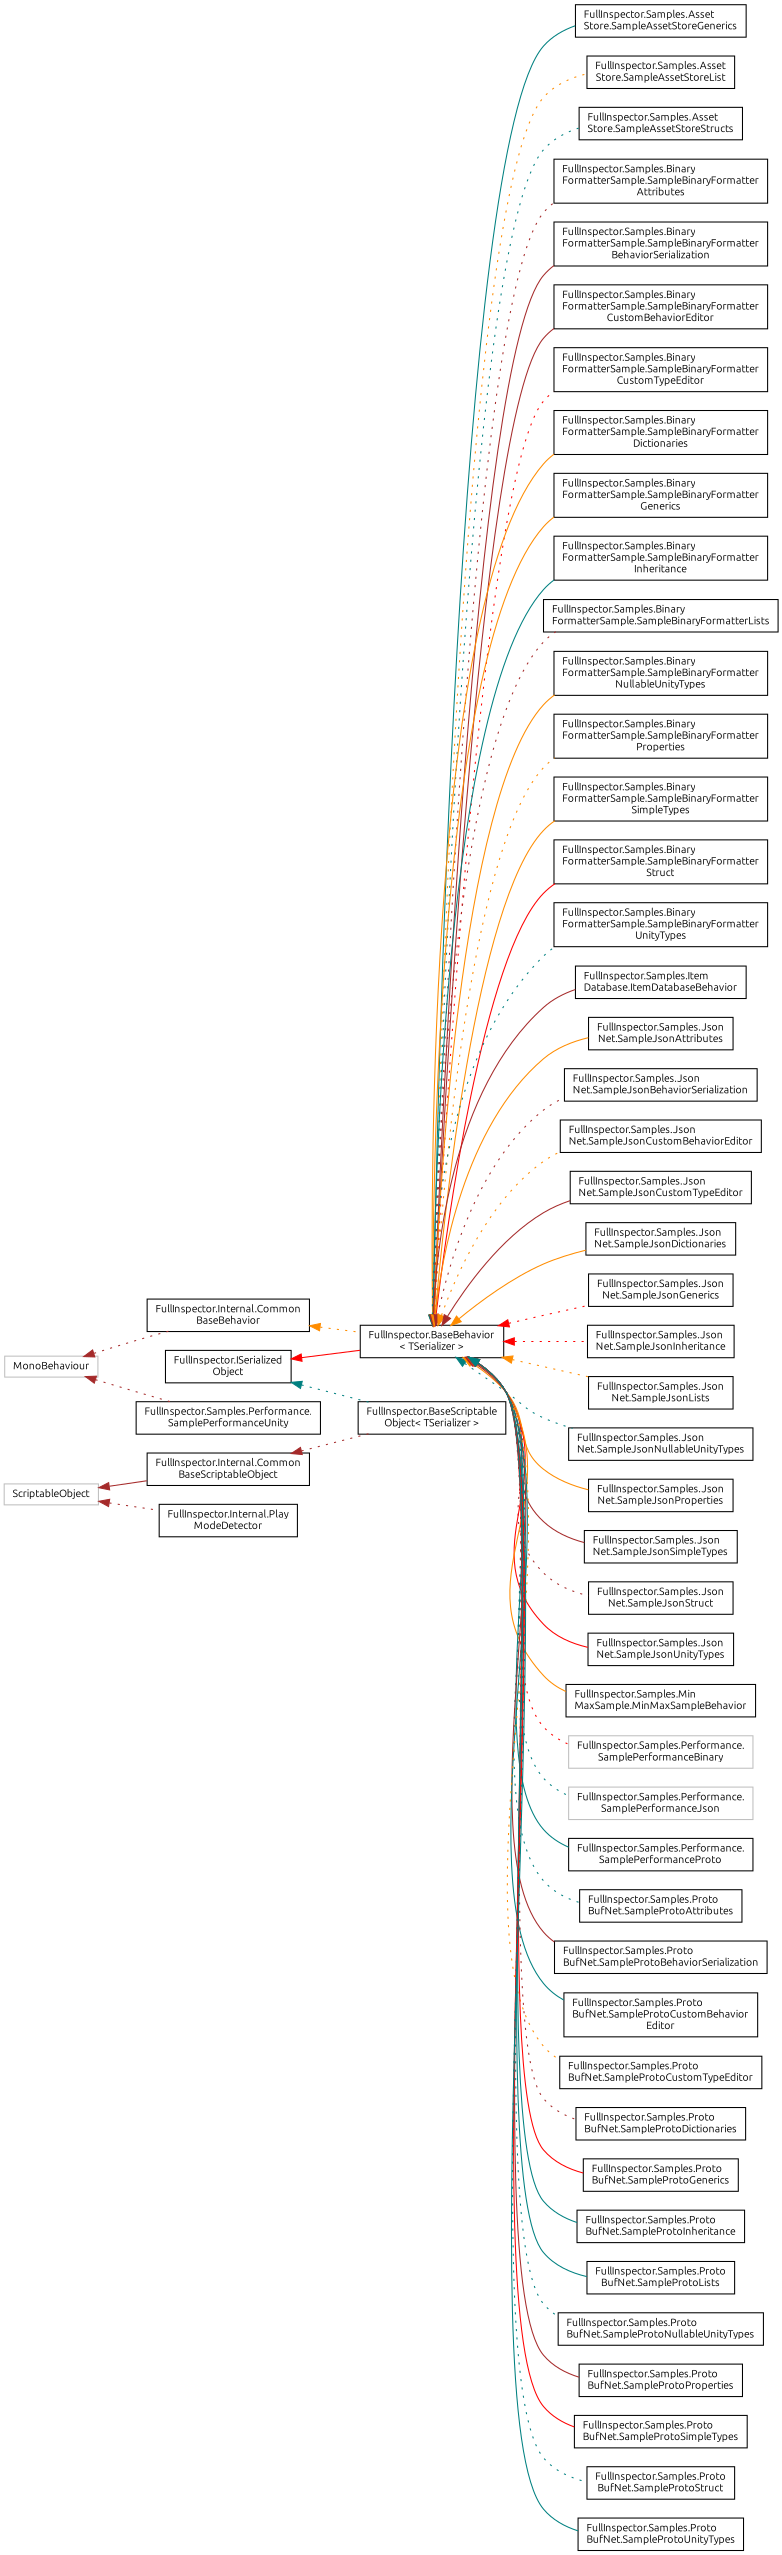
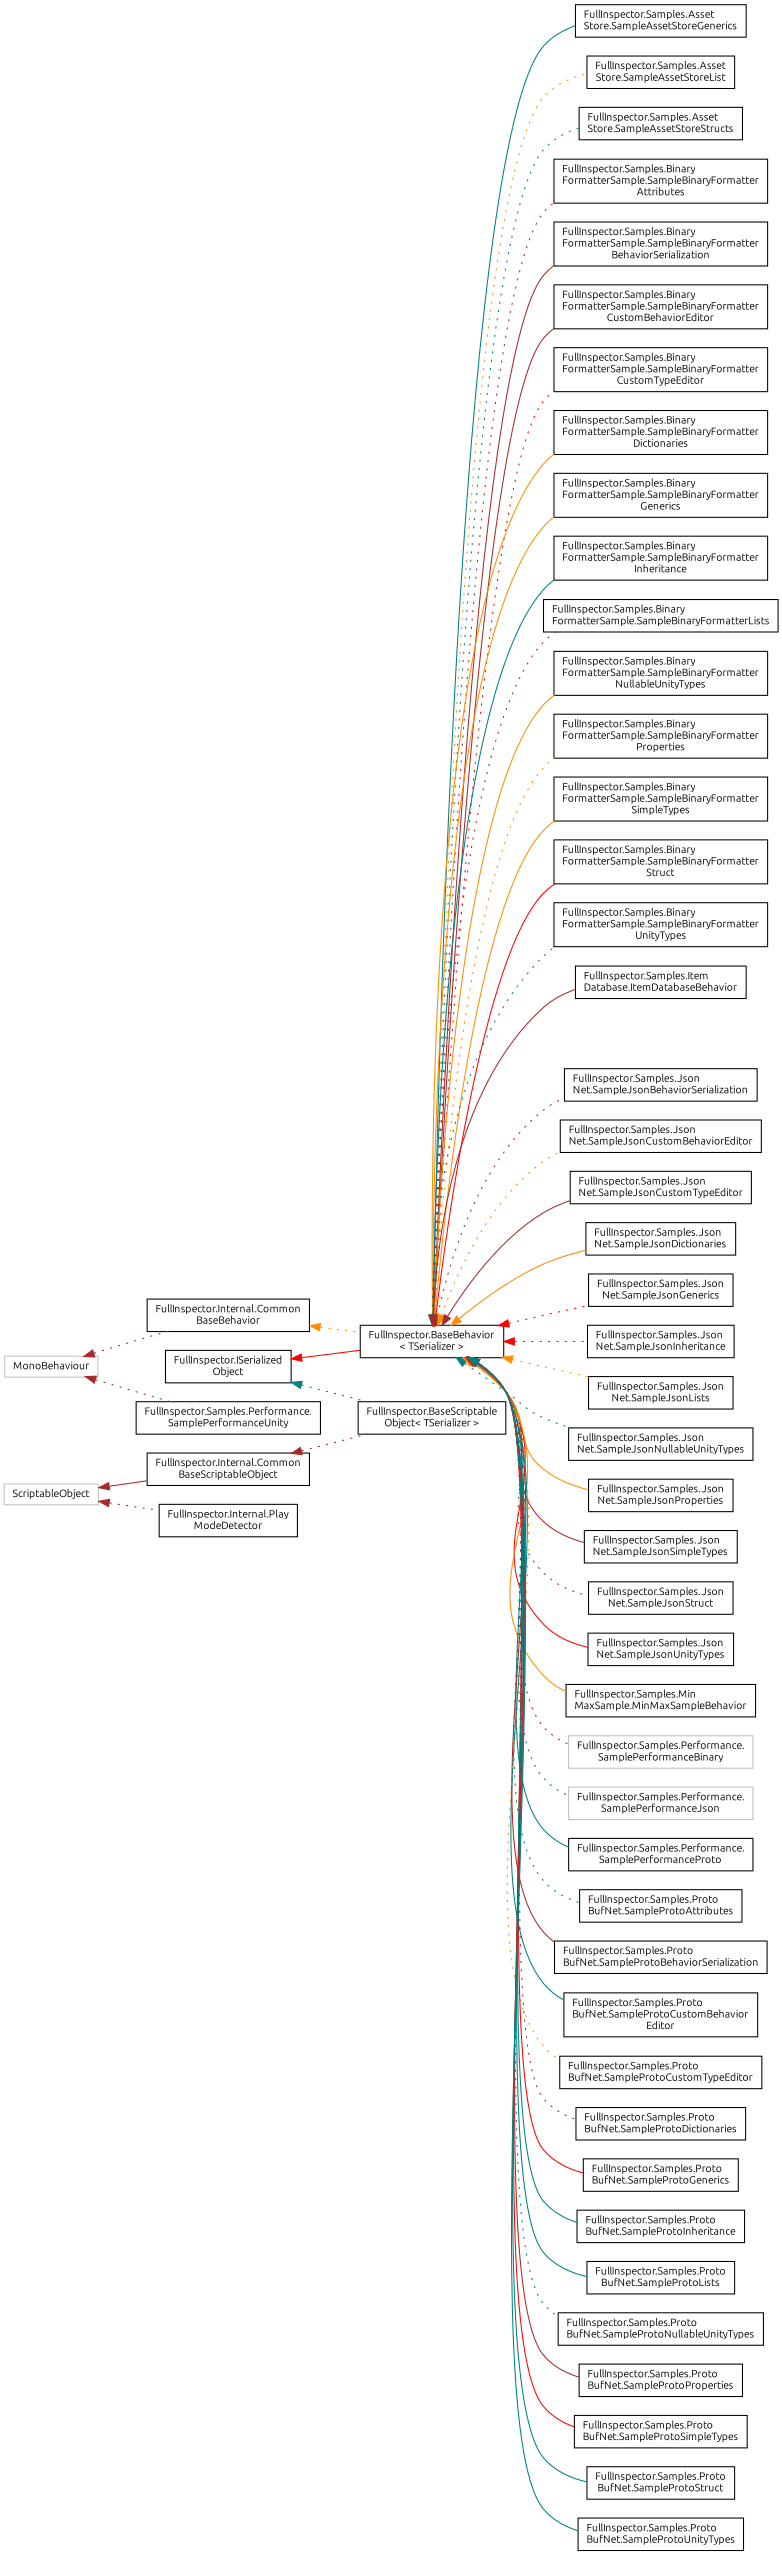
node "FullInspector.Samples.Json Net.SampleJsonAttributes": removed
edge "FullInspector.Samples.Proto BufNet.SampleProtoStruct" -> "FullInspector.BaseBehavior < TSerializer >": style dotted -> solid
